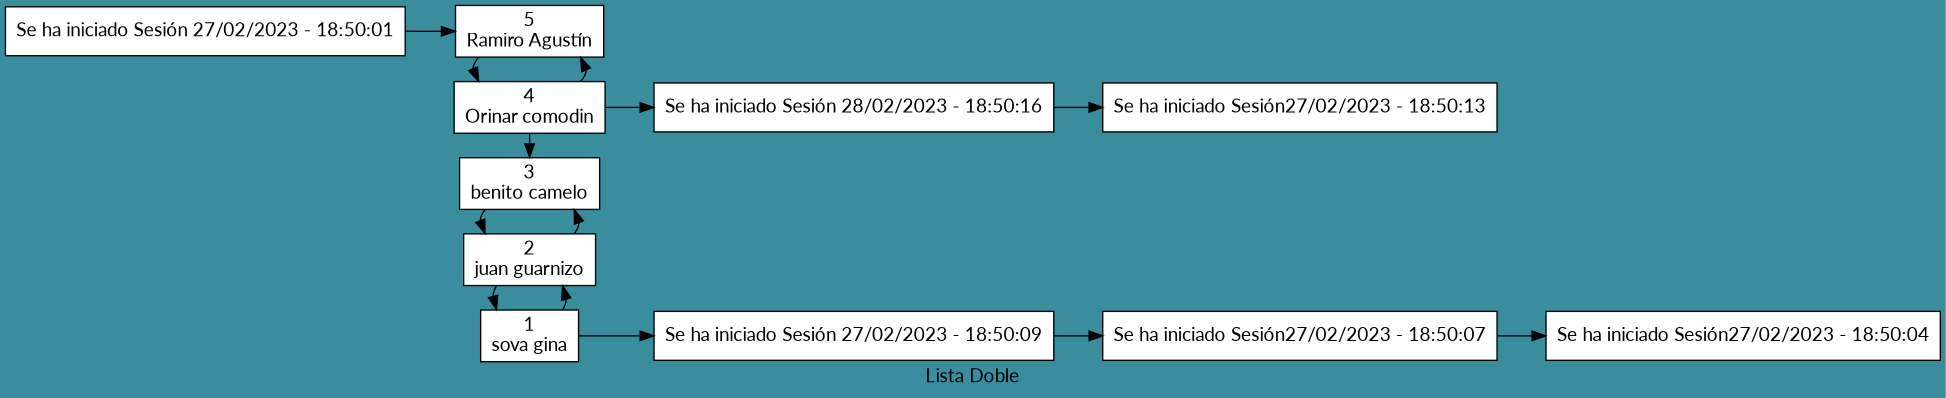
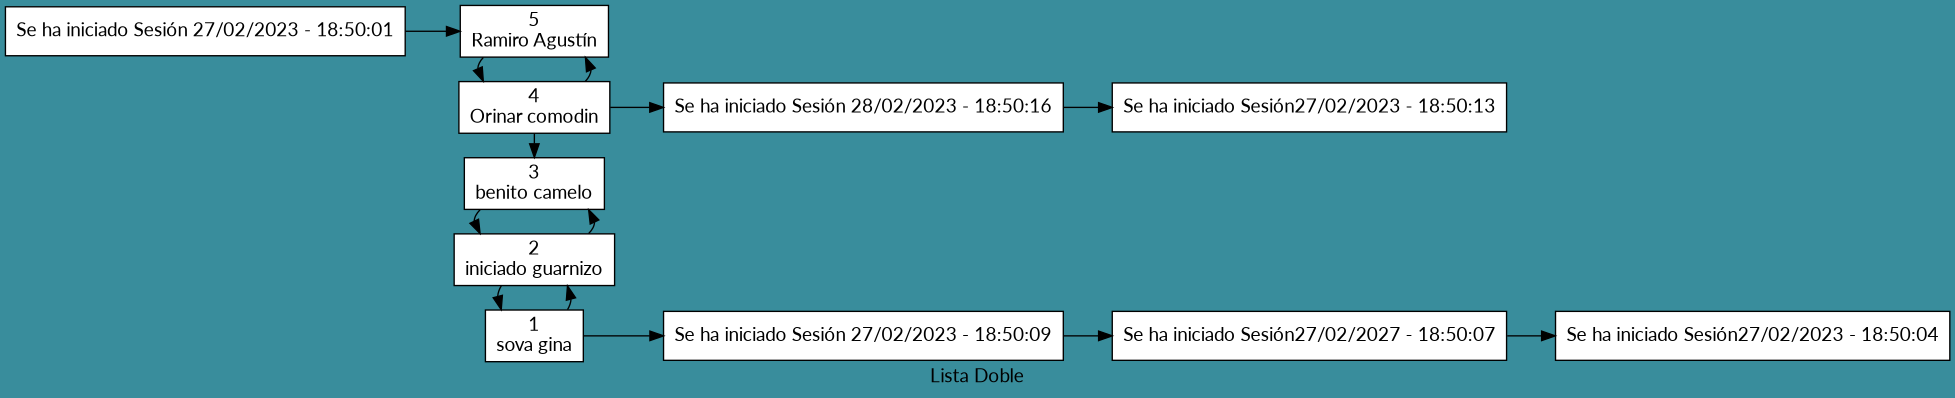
node "2 juan guarnizo": label "2 juan guarnizo" -> "2 iniciado guarnizo"
node "Se ha iniciado Sesión27/02/2023 - 18:50:07": label "Se ha iniciado Sesión27/02/2023 - 18:50:07" -> "Se ha iniciado Sesión27/02/2027 - 18:50:07"
